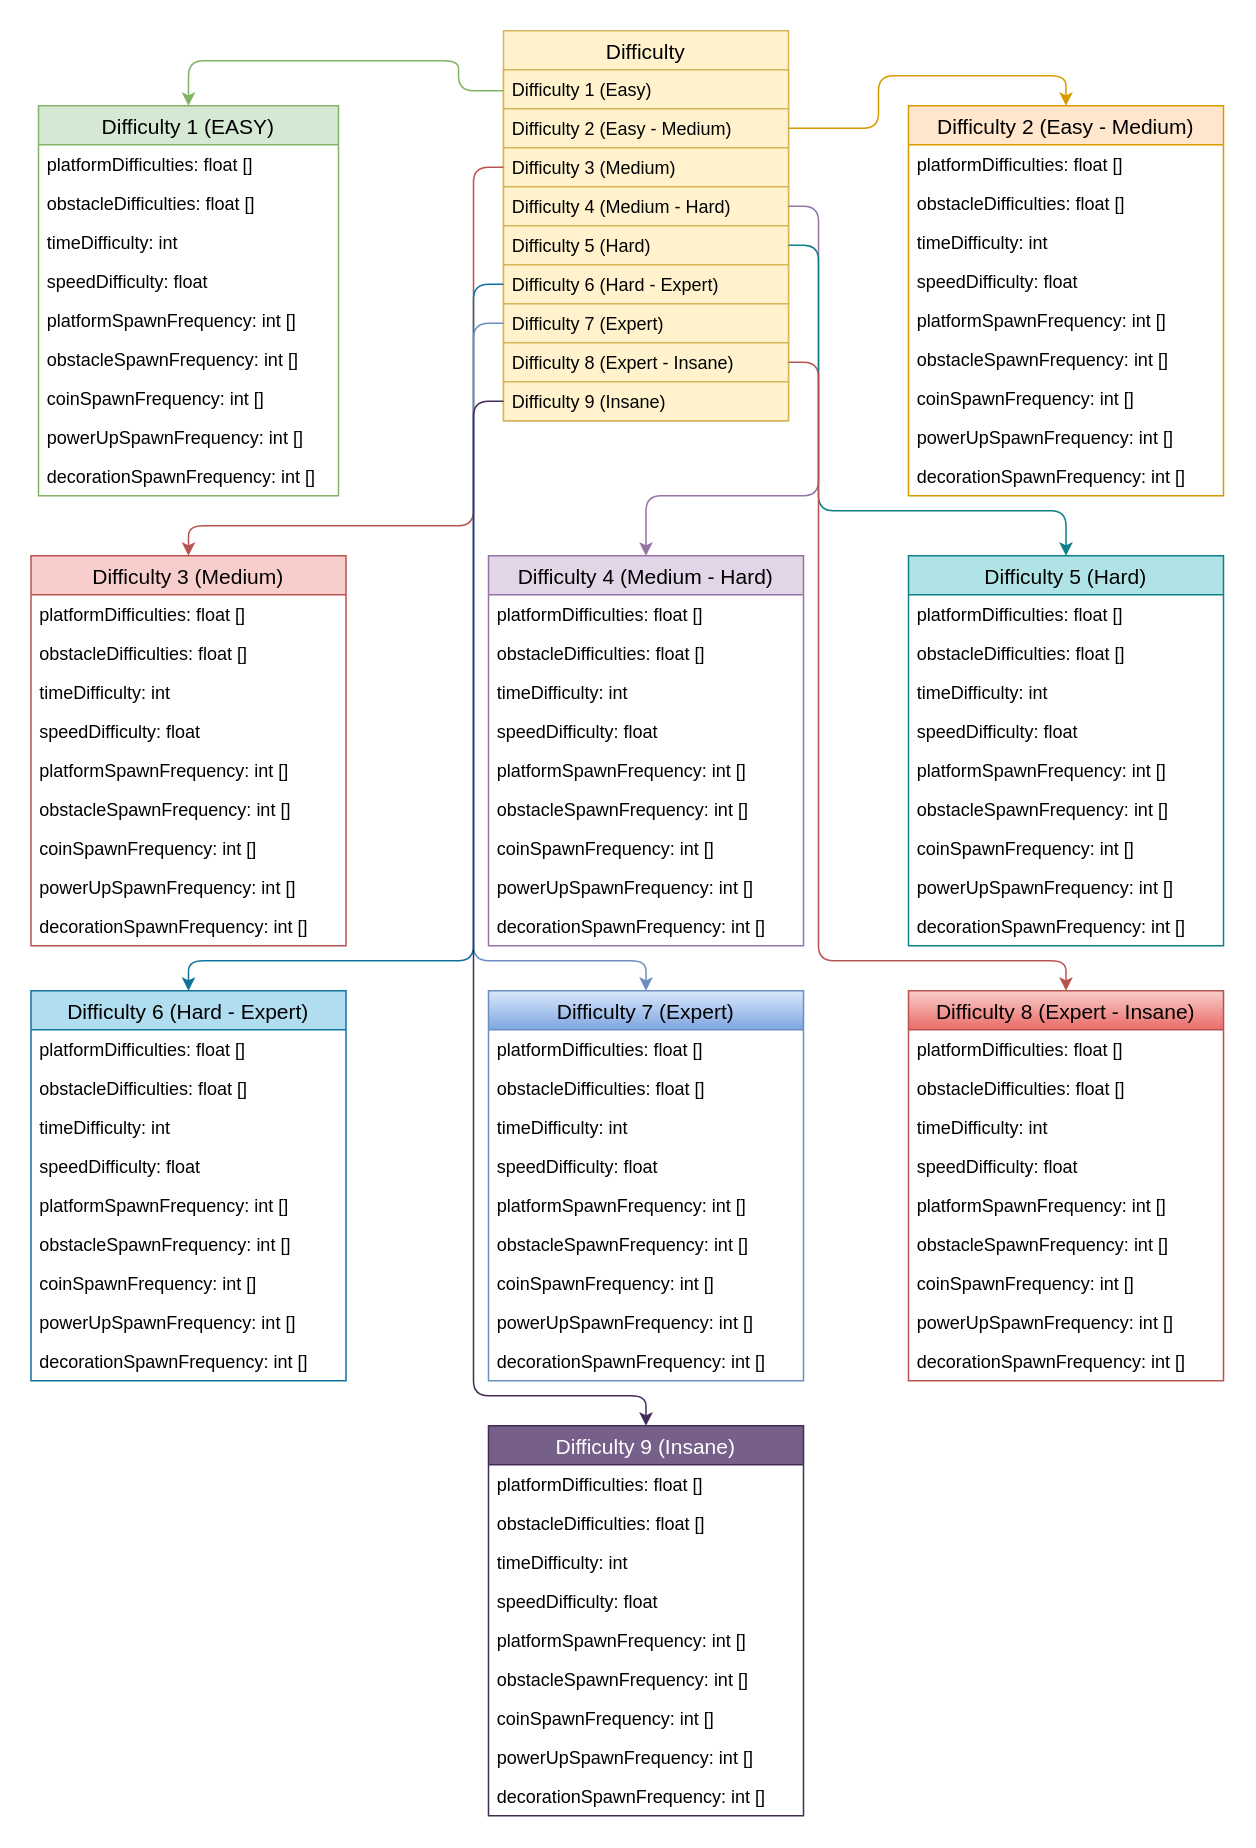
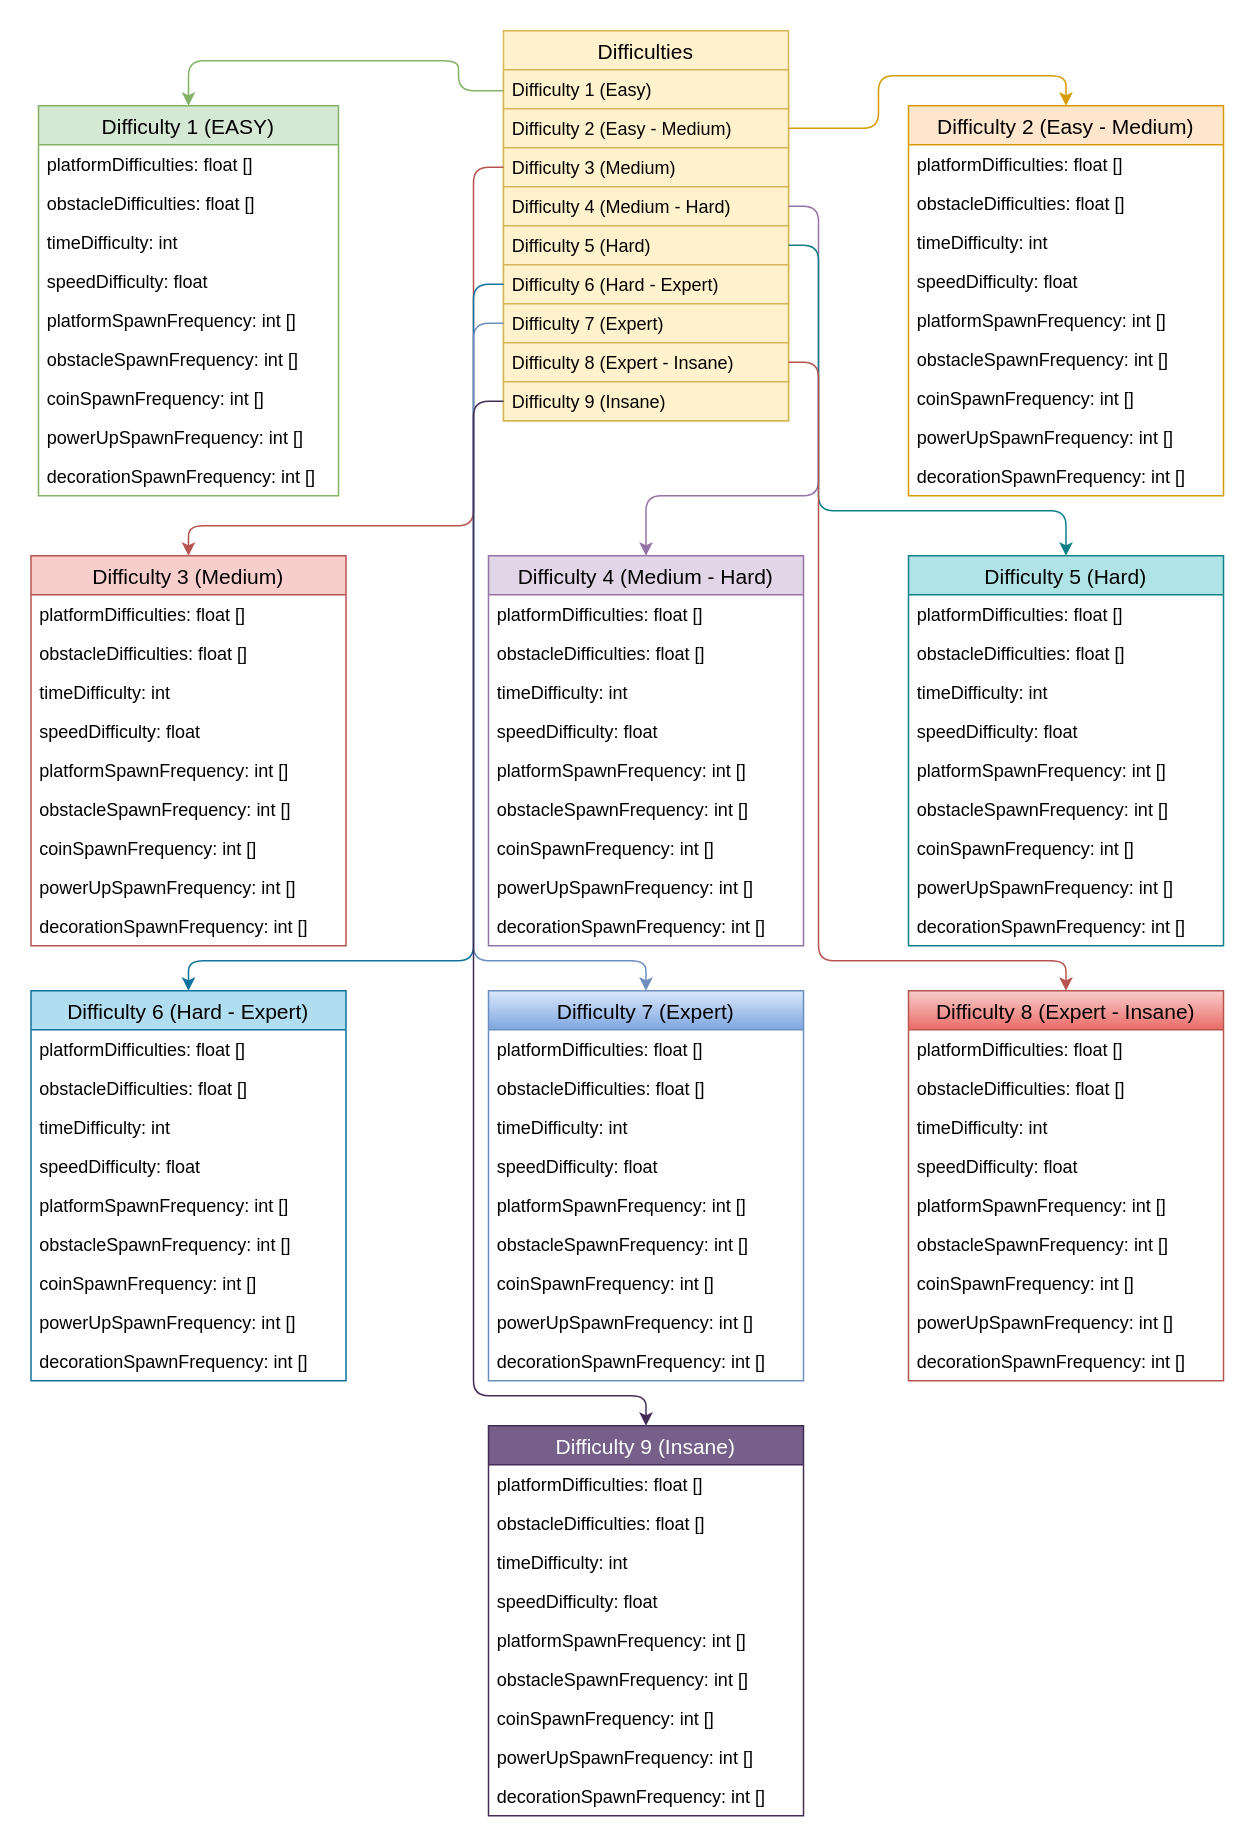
node "Difficulty": label "Difficulty" -> "Difficulties"
